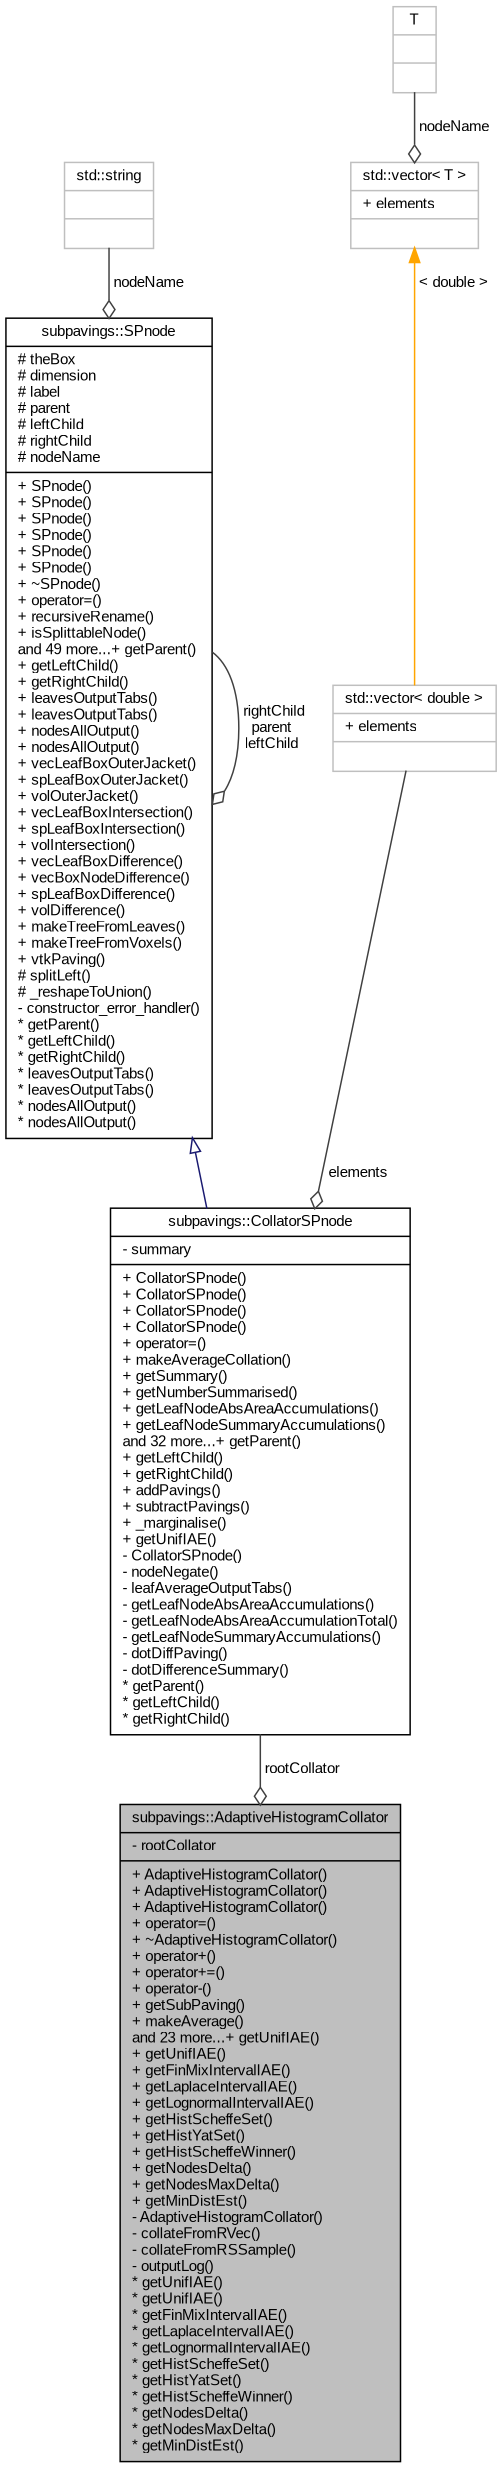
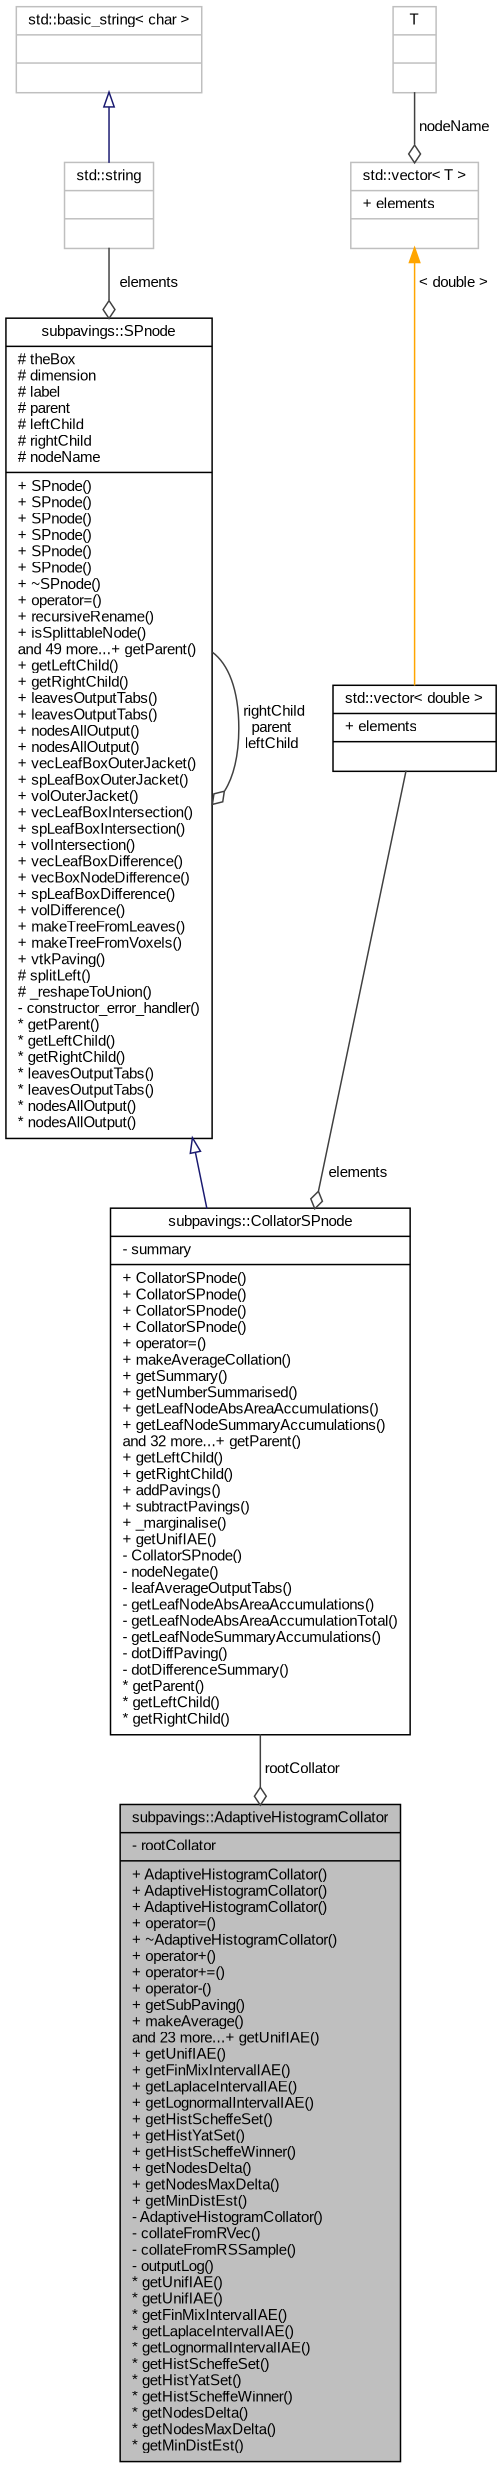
node "std::basic_string< char >": added
edge "std::string" -> "subpavings::SPnode": label " nodeName" -> " elements"
node "std::vector< double >": color grey75 -> black
